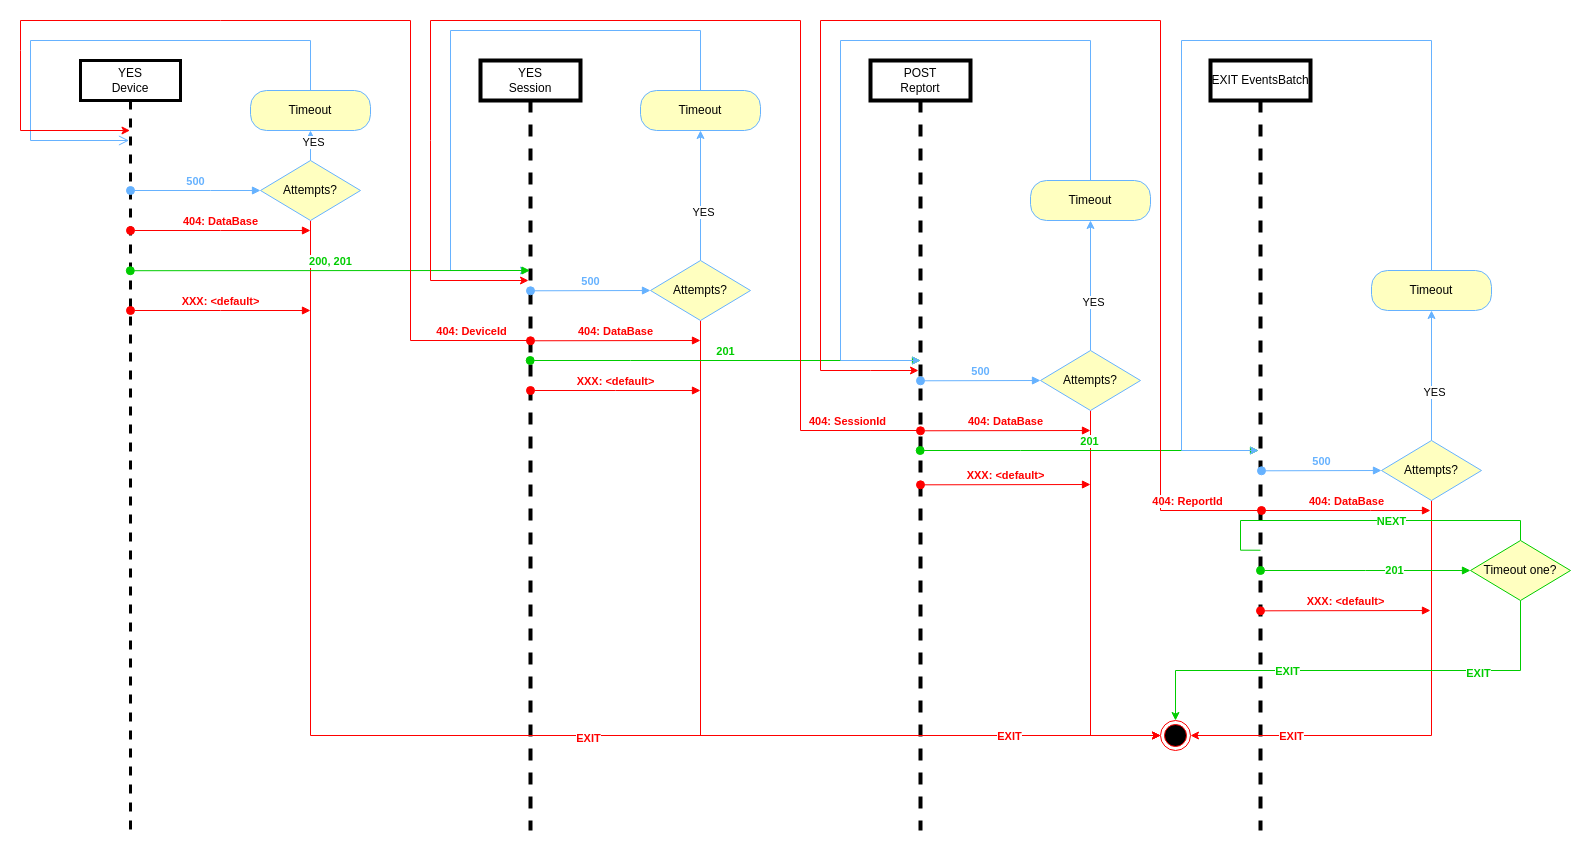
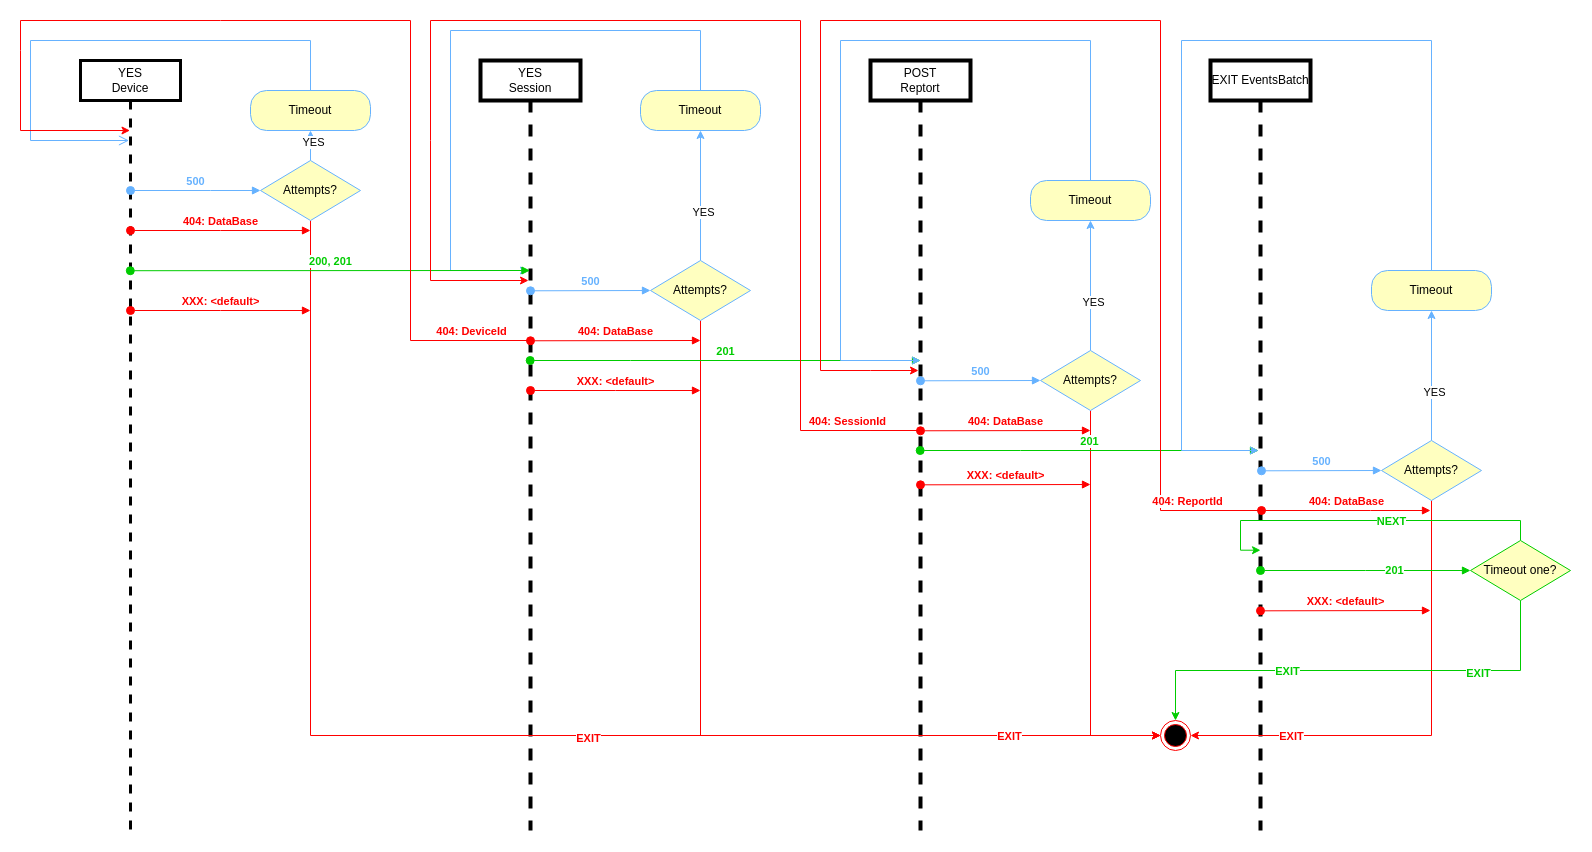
edge "EXIT EventsBatch" -- "Timeout one?": arrowhead none -> classic
